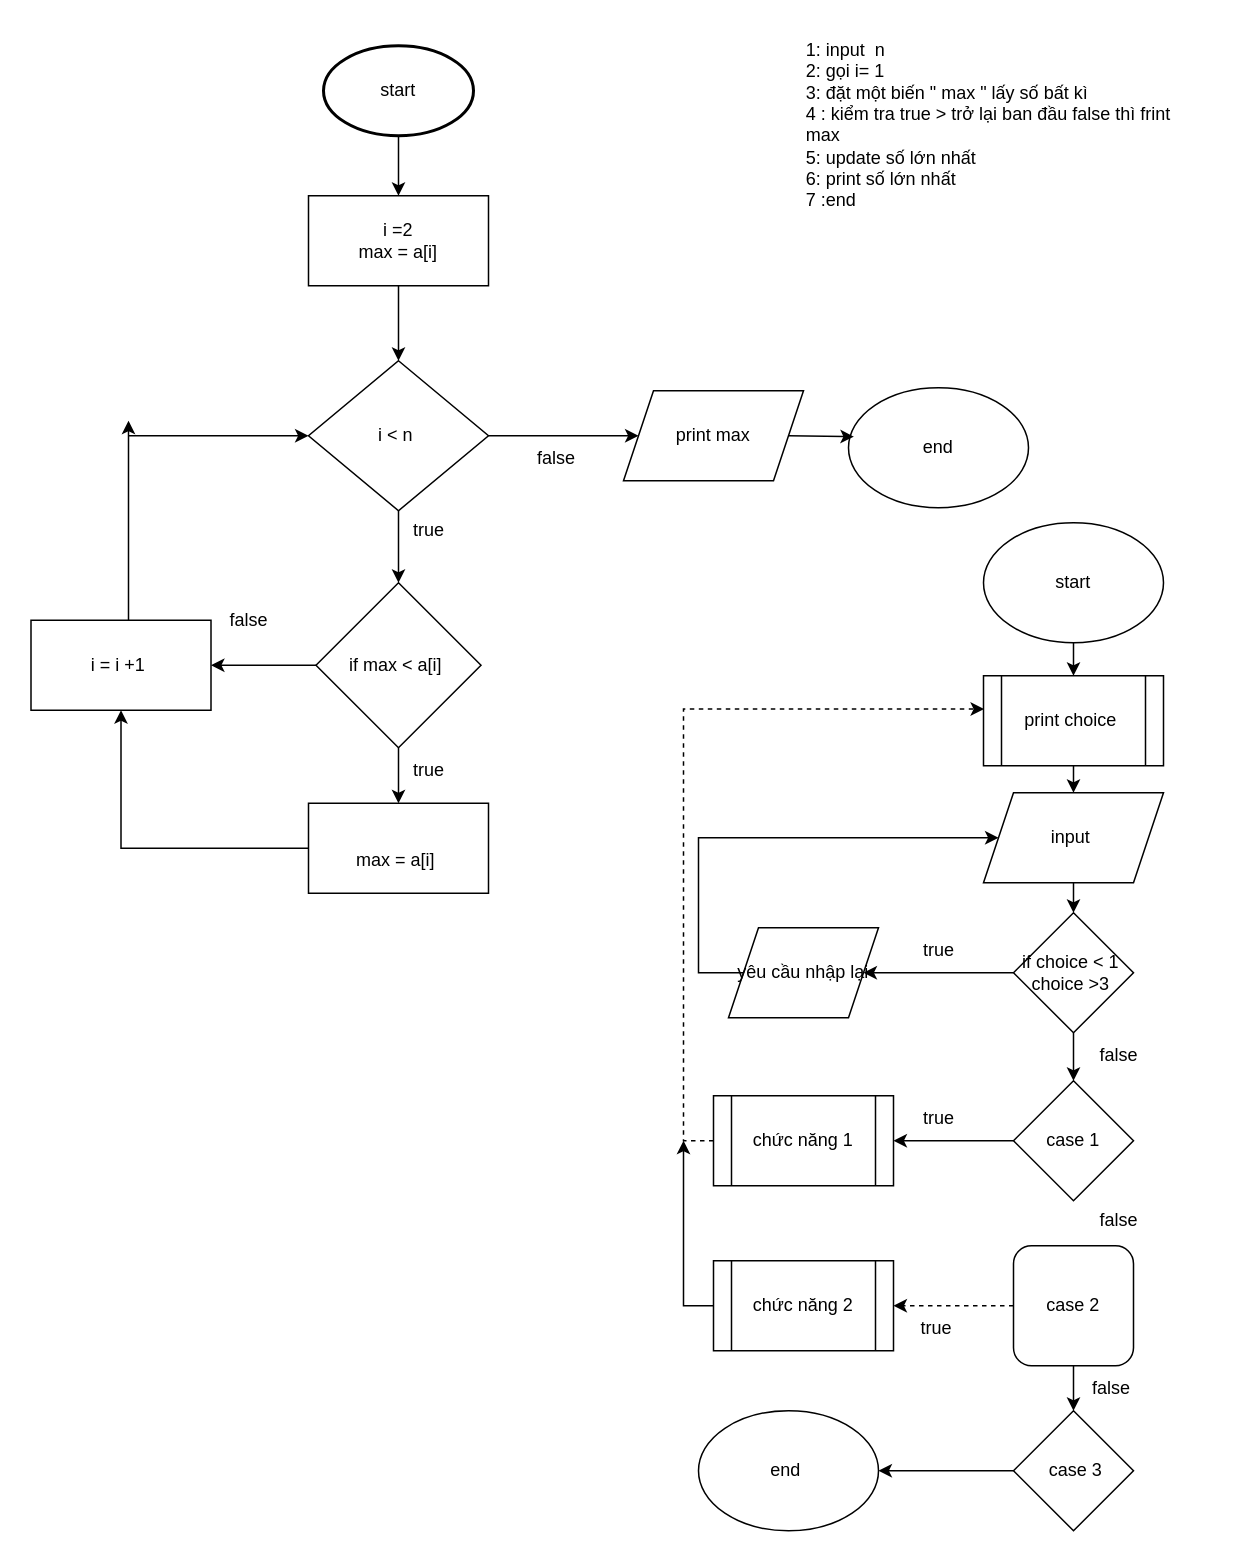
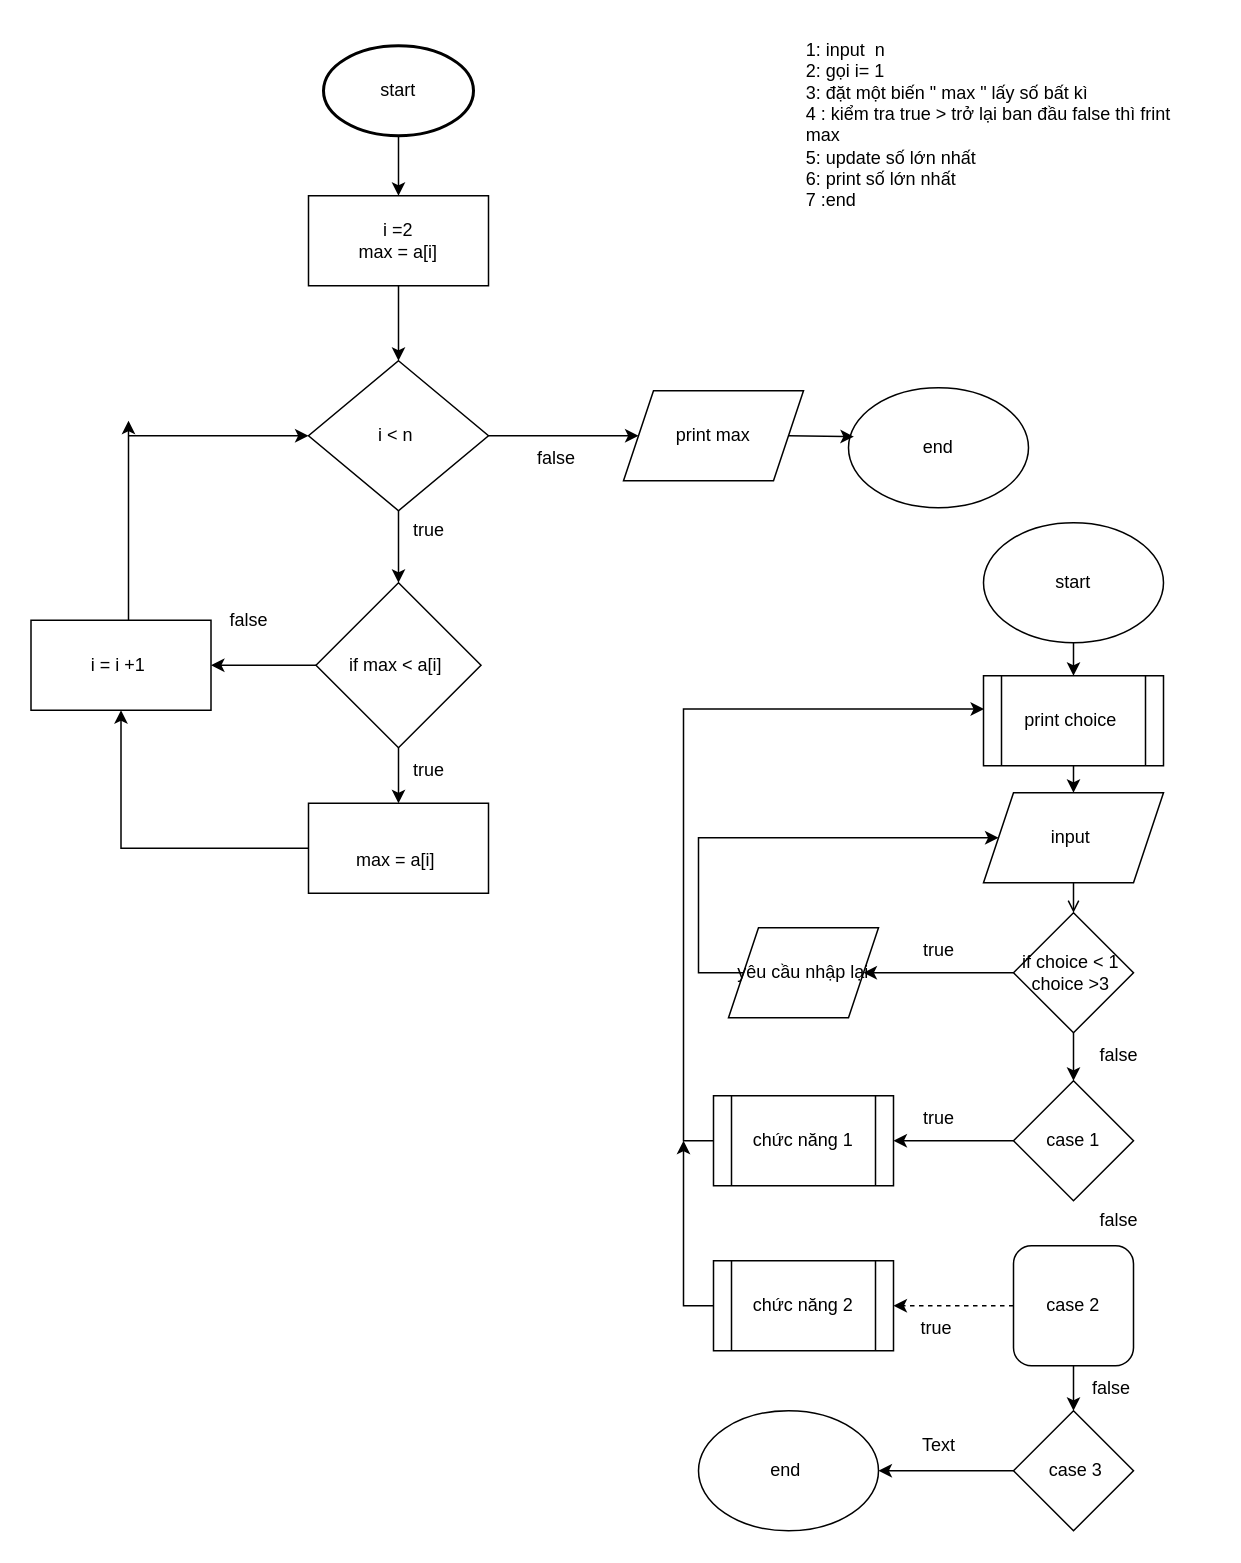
edge "chức năng 1" -> "print choice": style dashed -> solid
edge "input" -> "if choice < 1 choice >3": arrowhead classic -> open
node "Text": added
